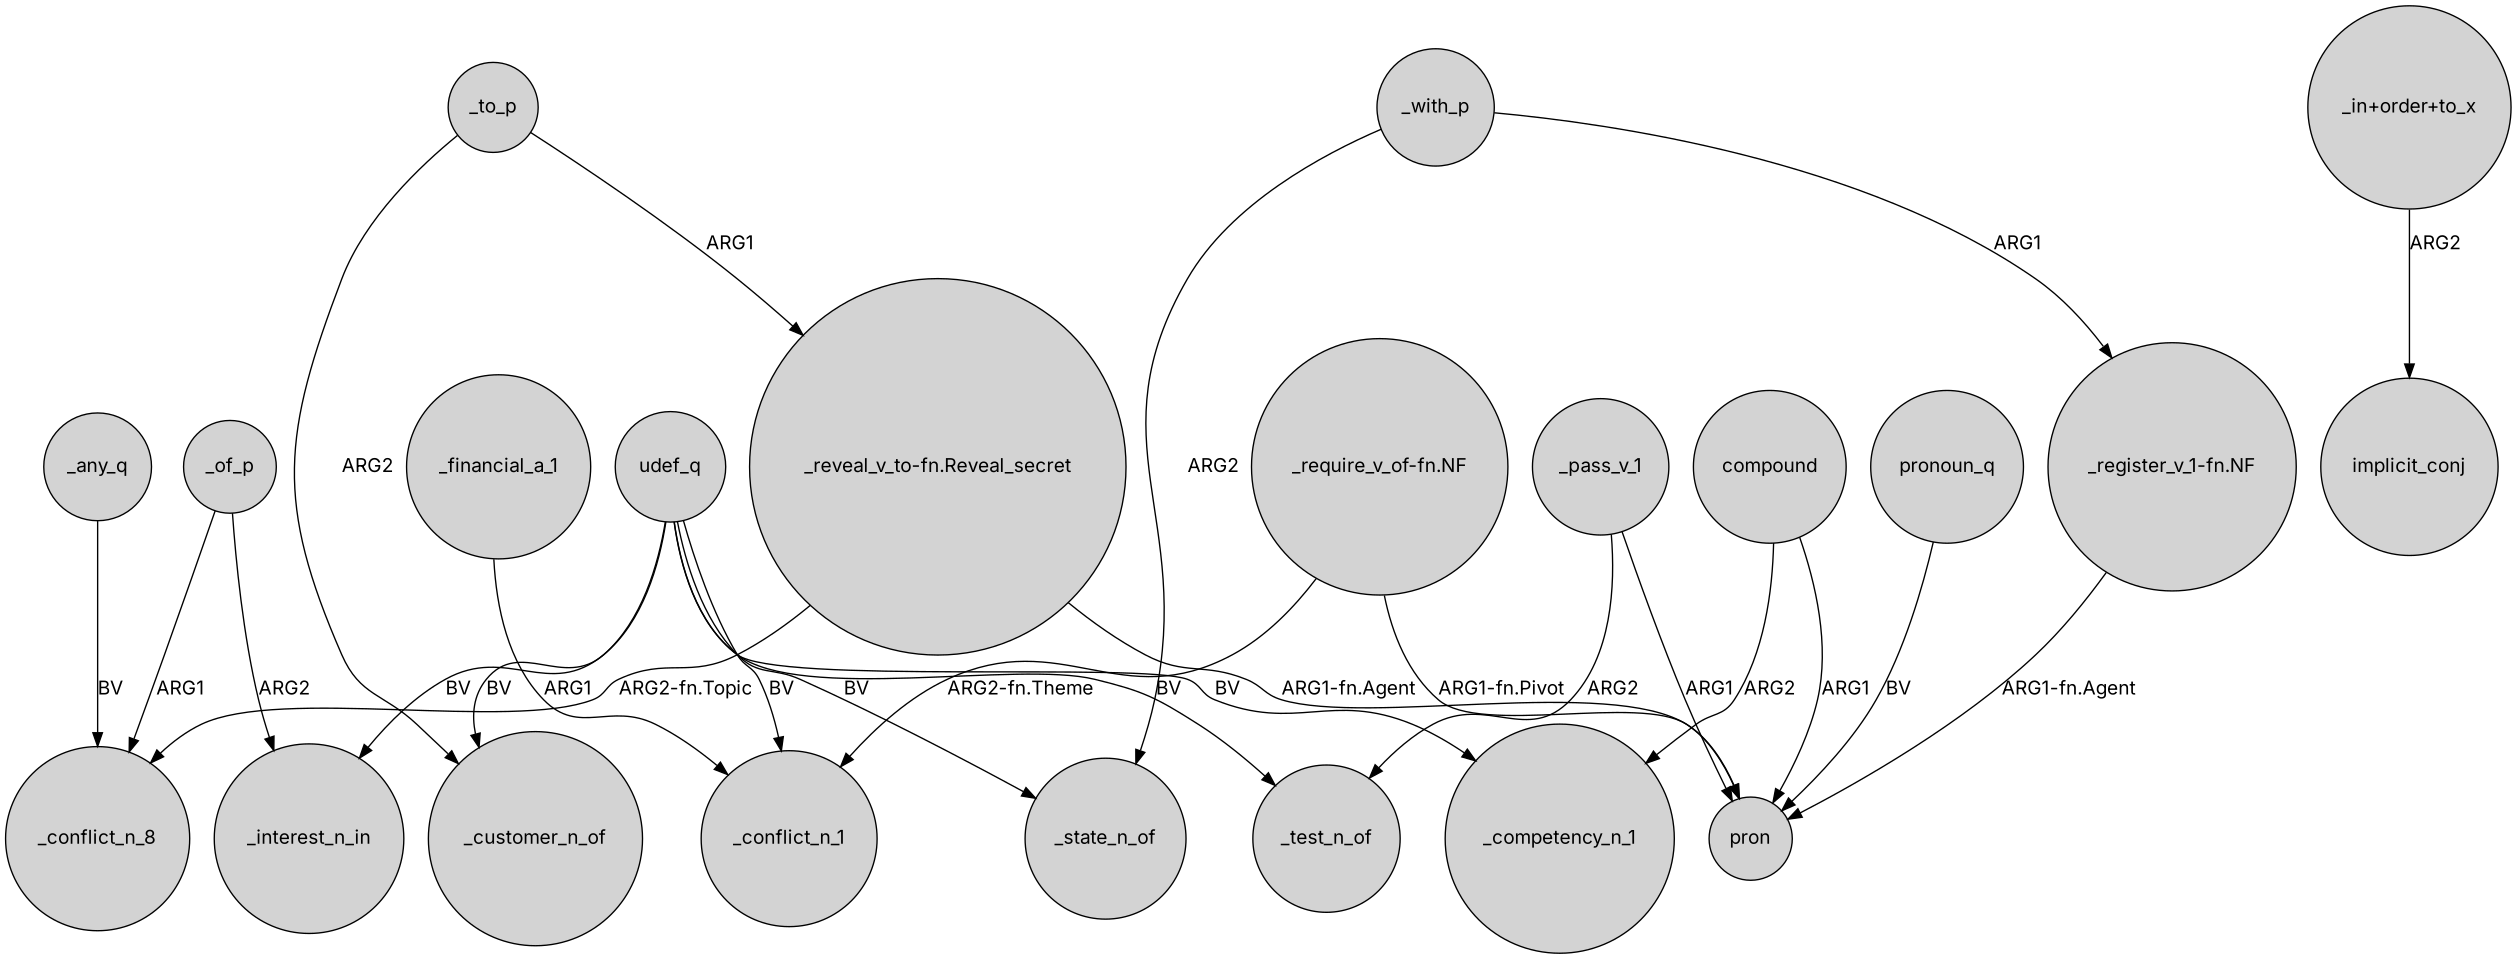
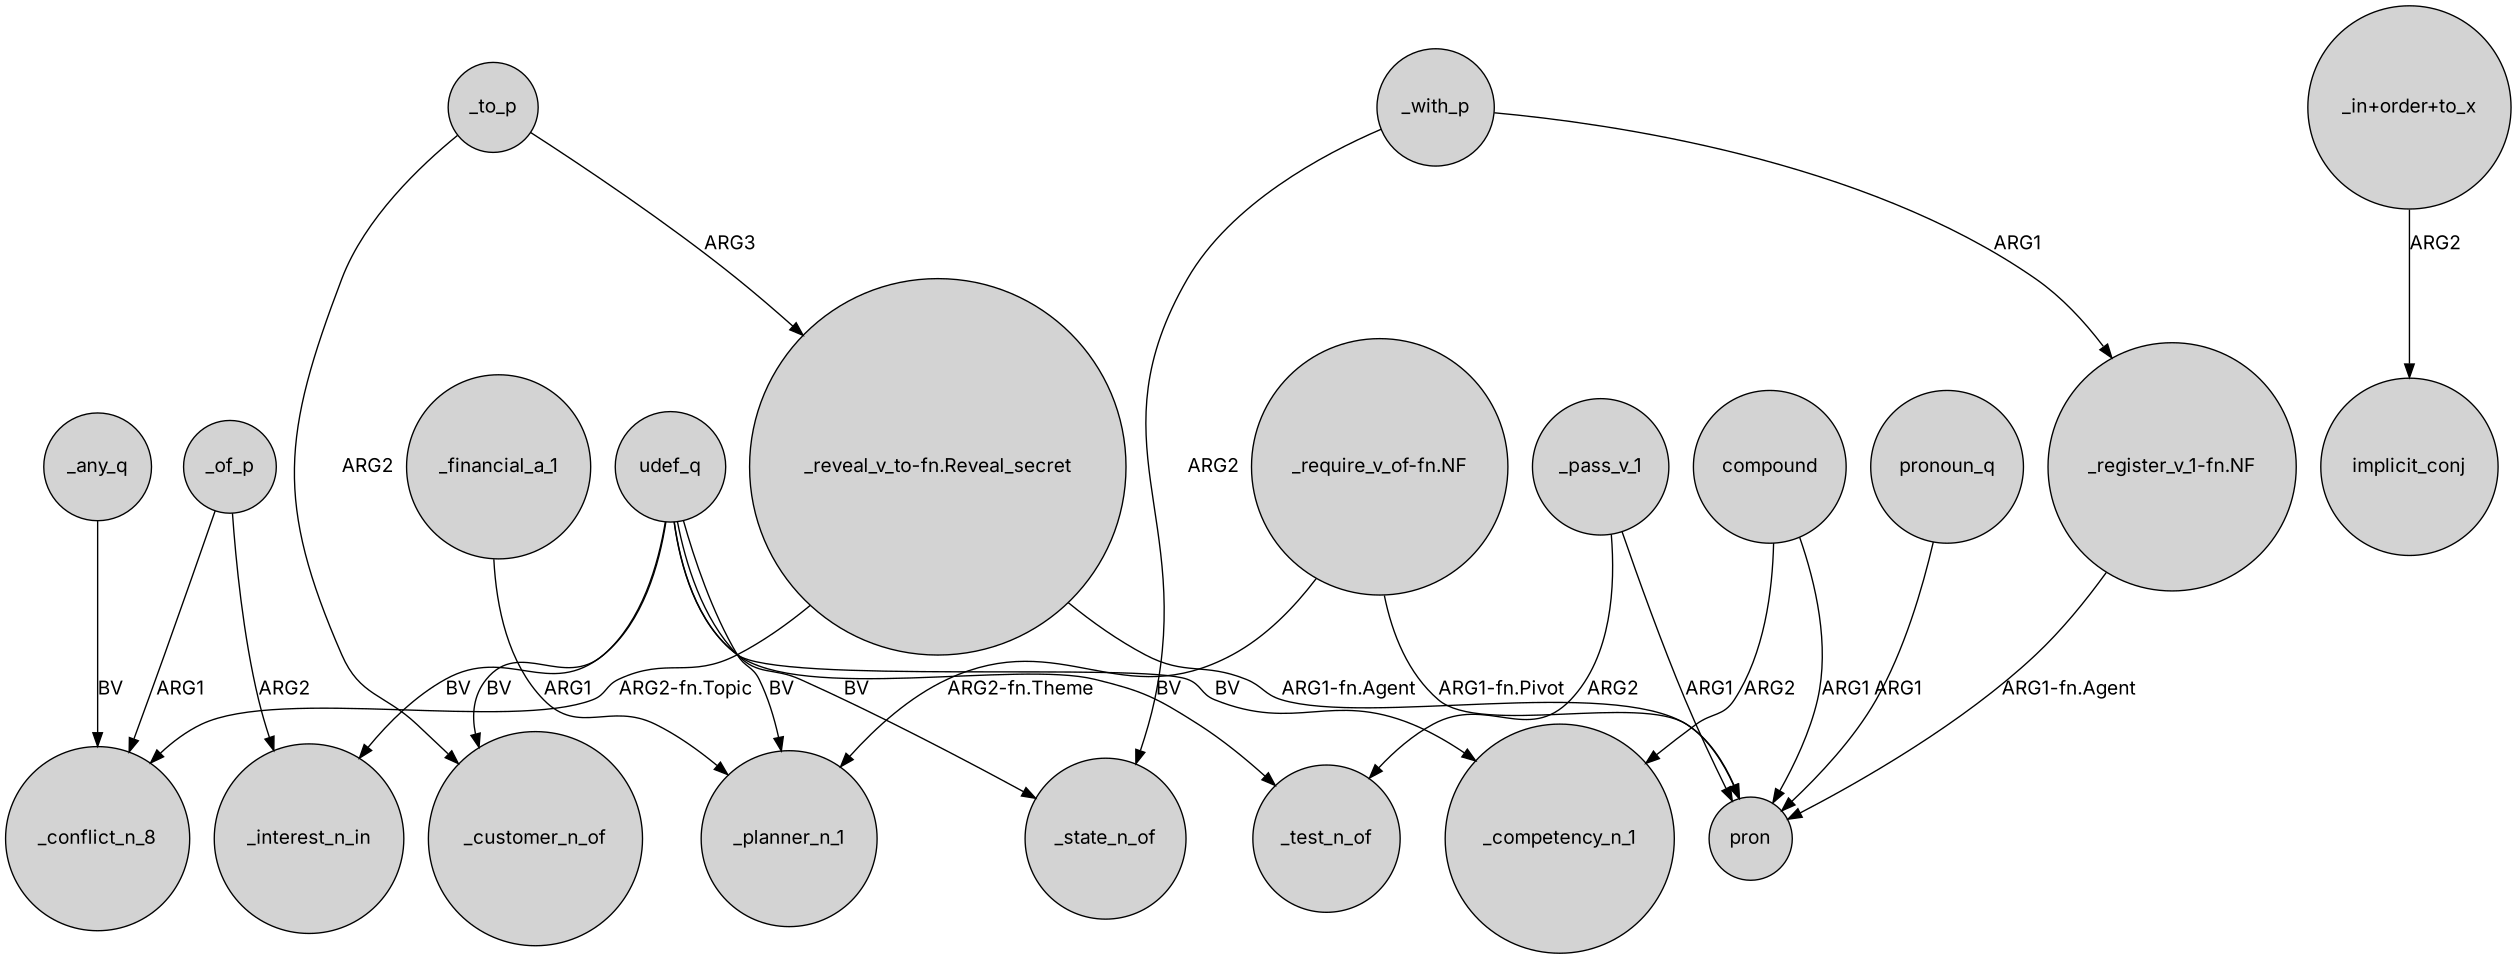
edge "_to_p" -> "_reveal_v_to-fn.Reveal_secret": label "ARG1" -> "ARG3"
edge "pronoun_q" -> "pron": label "BV" -> "ARG1"
node "_conflict_n_1": label "_conflict_n_1" -> "_planner_n_1"
